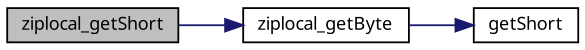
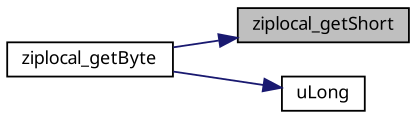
edge "ziplocal_getShort" -> "ziplocal_getByte": reversed
node "getShort": label "getShort" -> "uLong"
